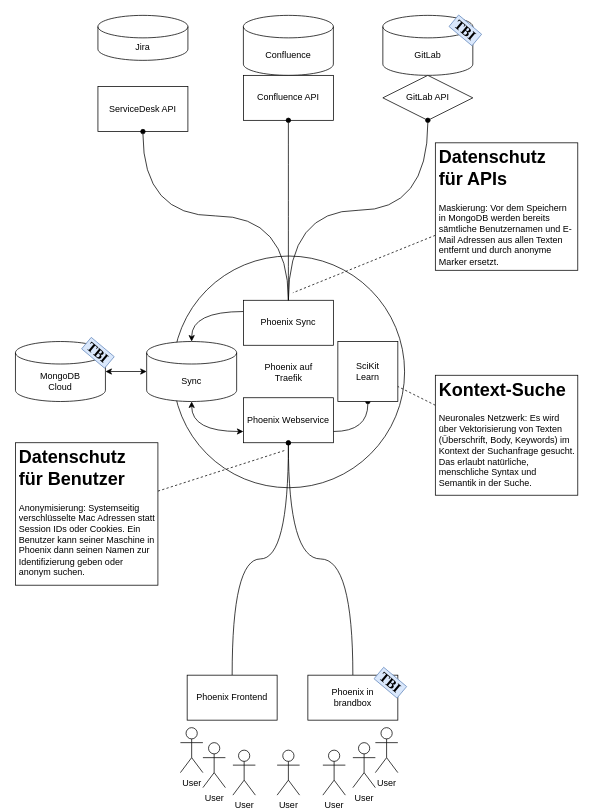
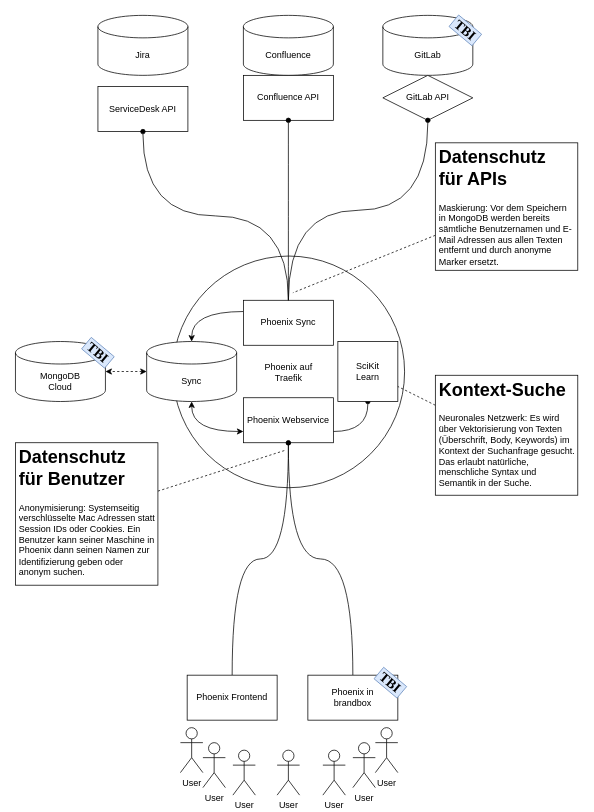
node "Jira": size 90x45 -> 90x60
edge "MongoDB Cloud" -- "Sync": style solid -> dashed
